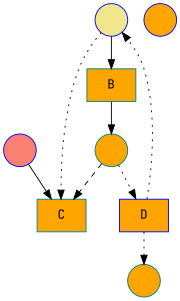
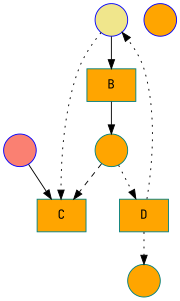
node "D": color blue -> teal
